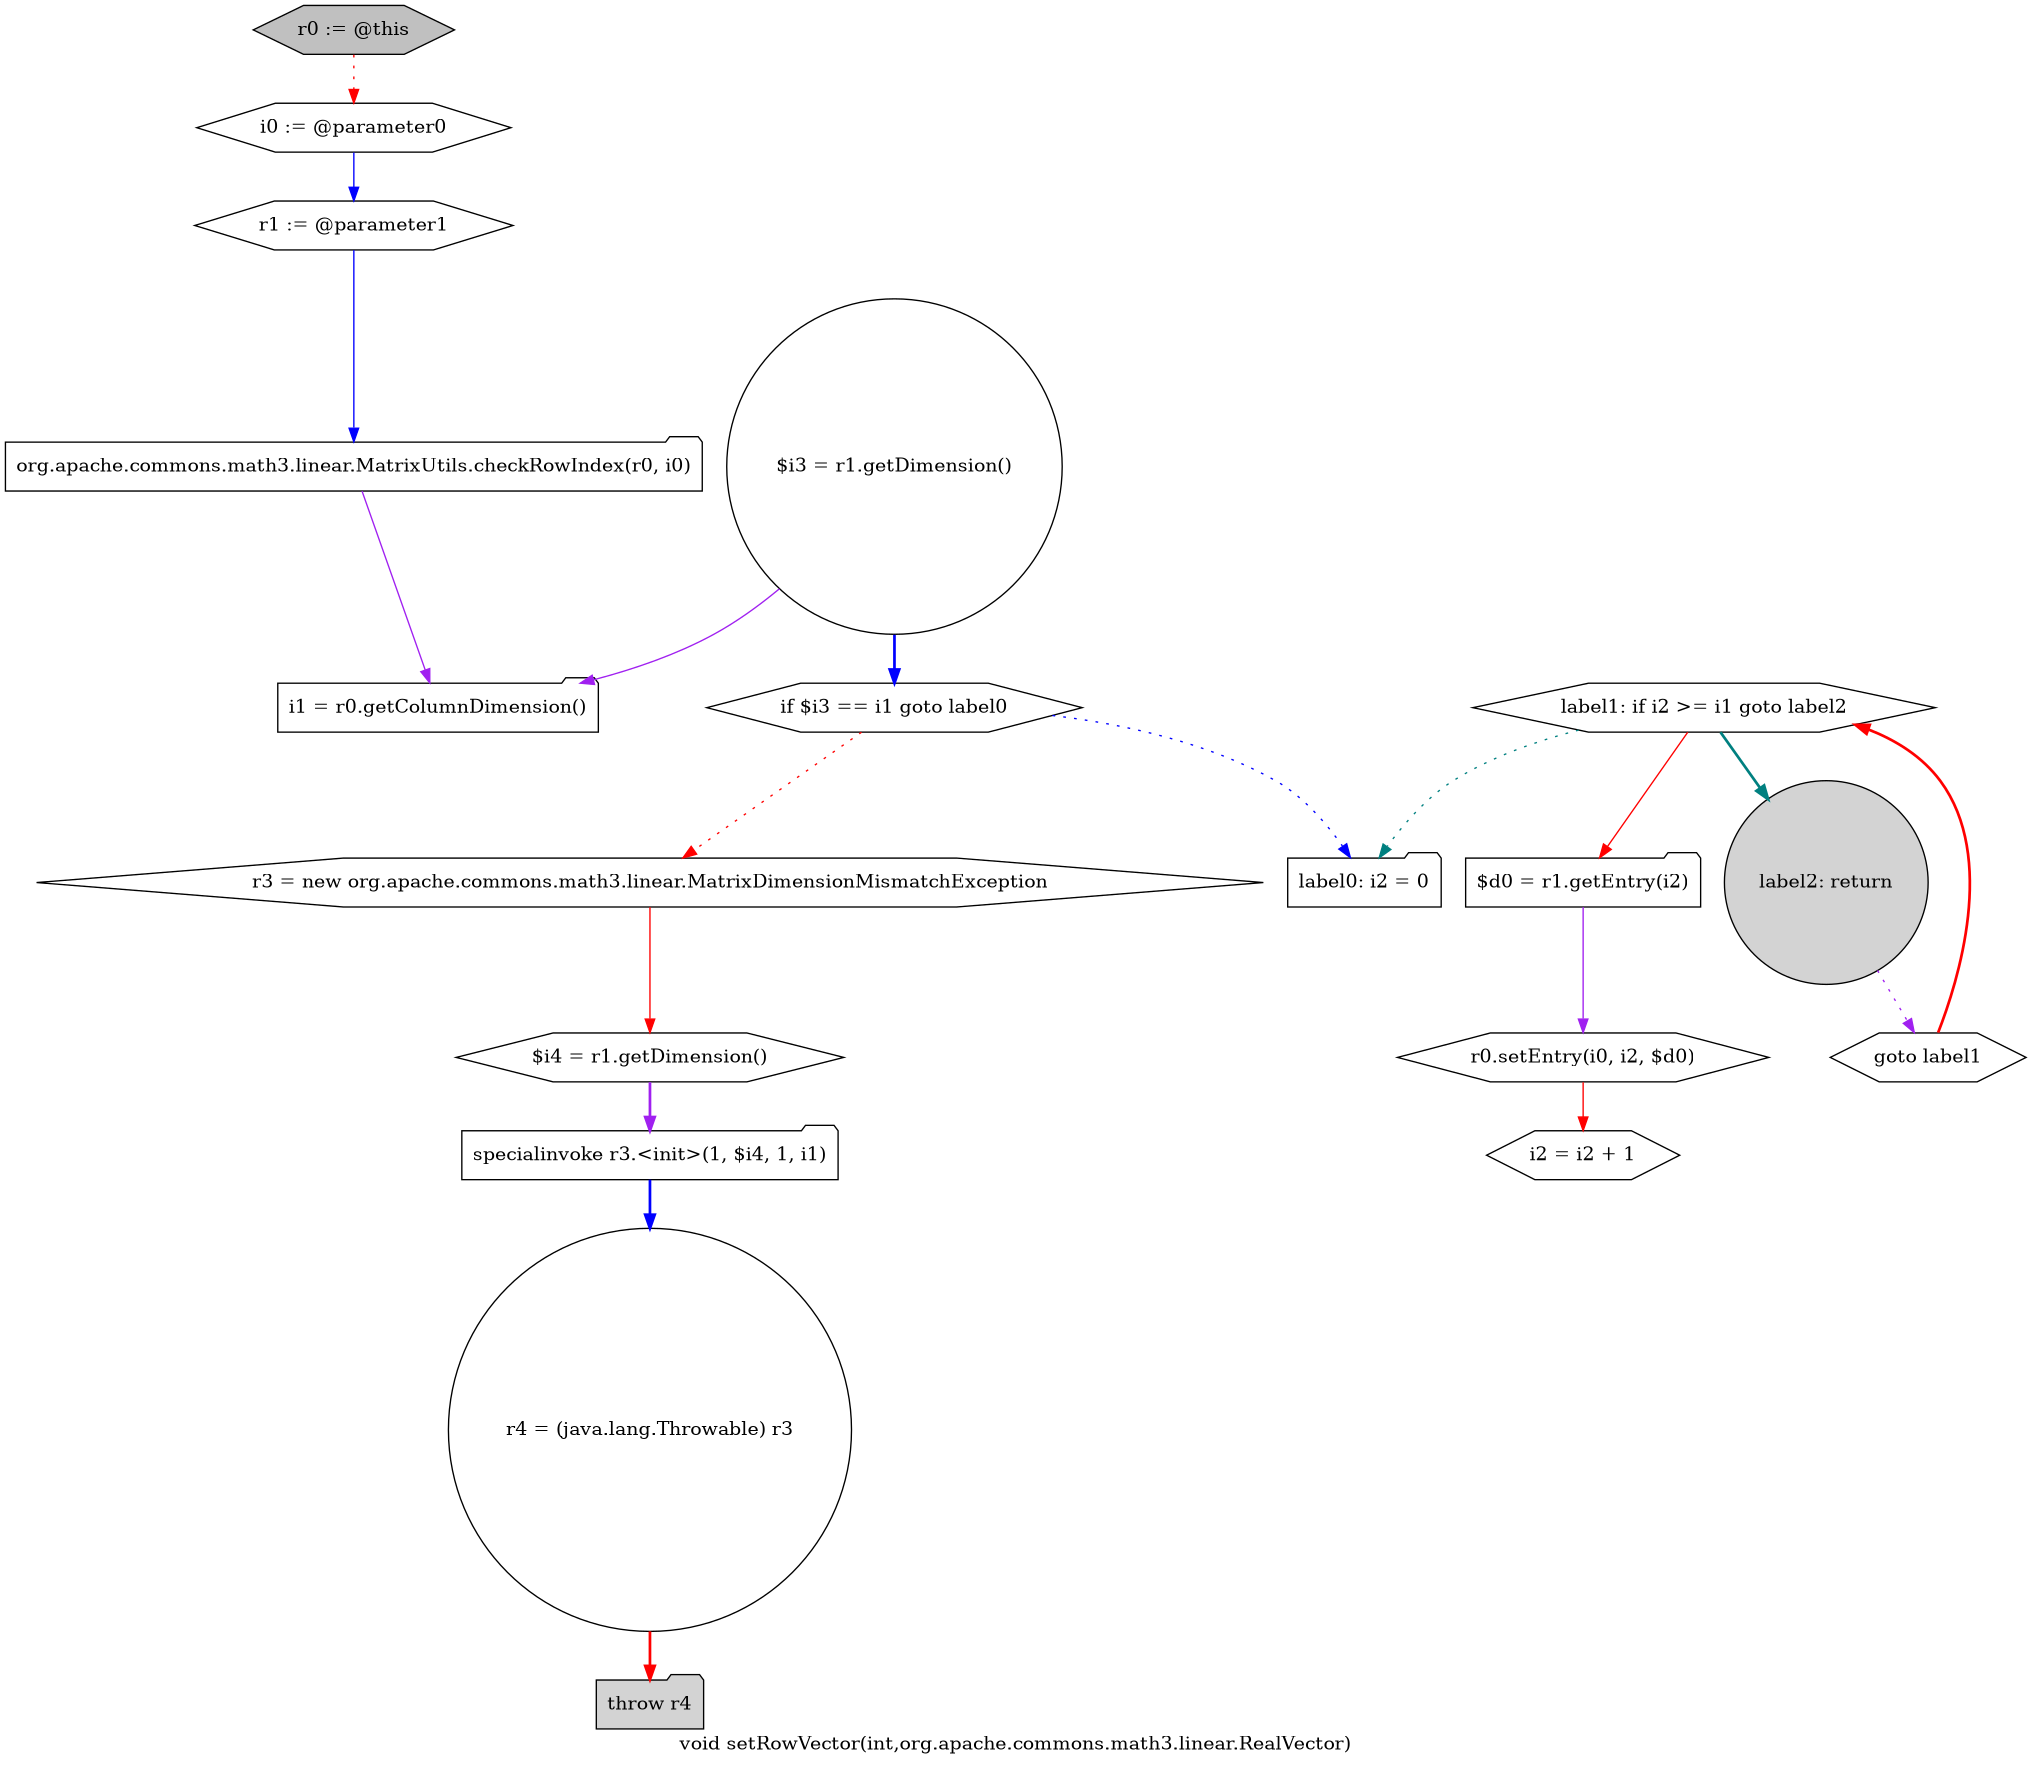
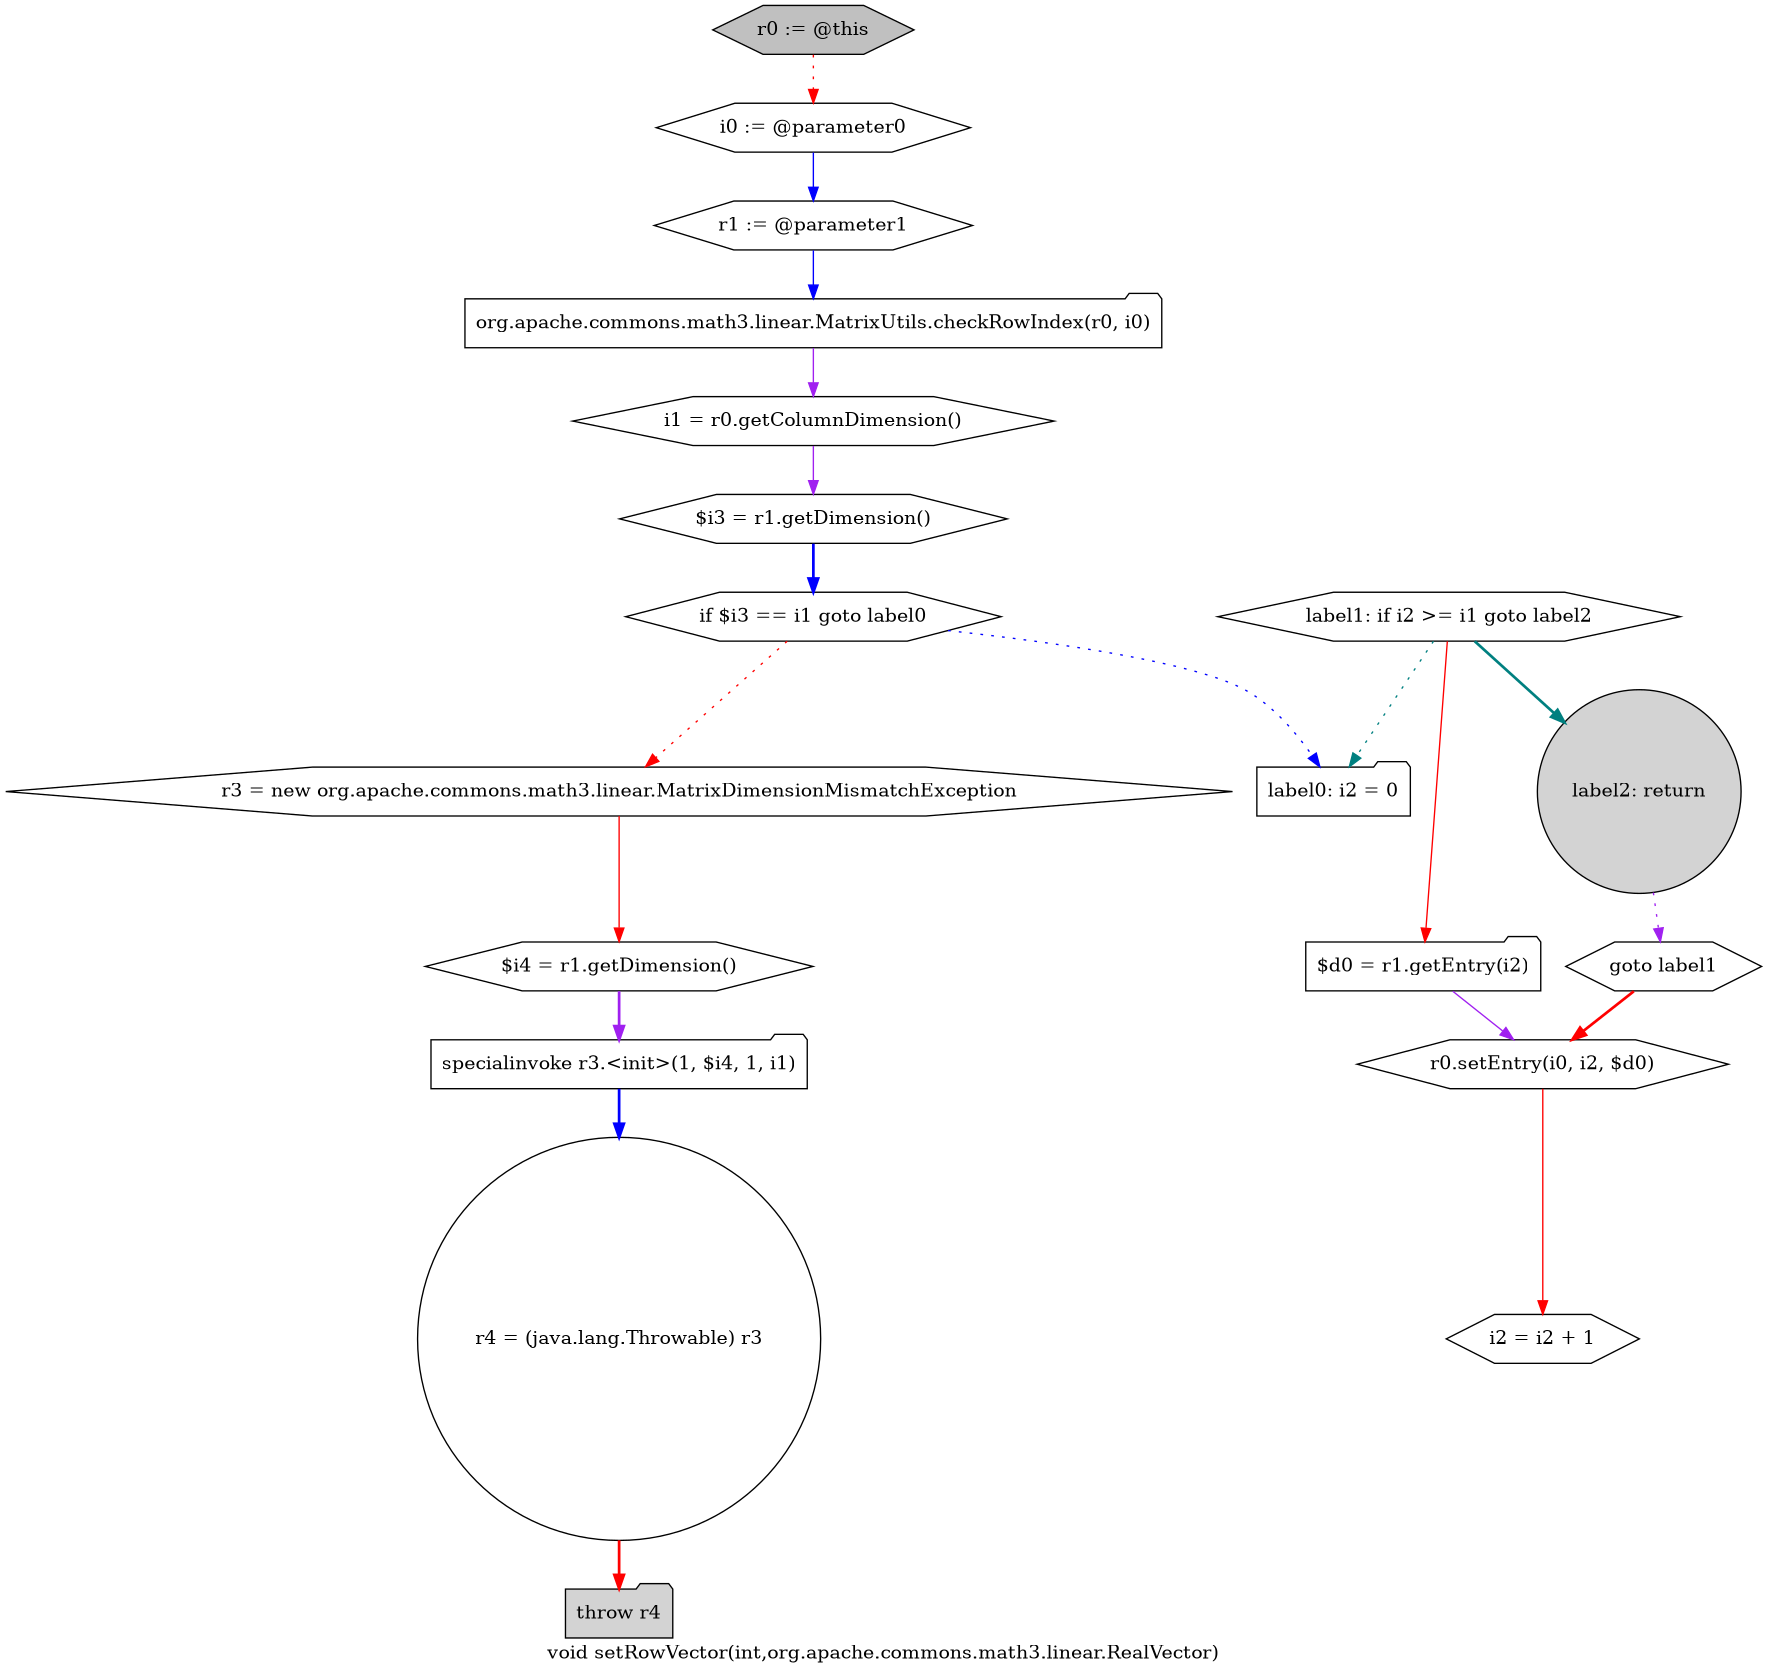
node "$i3 = r1.getDimension()": shape circle -> hexagon
edge "$i3 = r1.getDimension()" -> "i1 = r0.getColumnDimension()": reversed
node "i1 = r0.getColumnDimension()": shape folder -> hexagon
edge "goto label1" -> "label1: if i2 >= i1 goto label2": now "goto label1" -> "r0.setEntry(i0, i2, $d0)"
